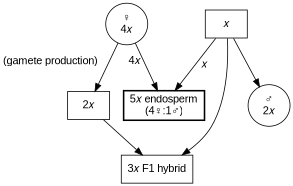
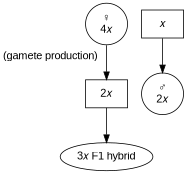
edge "𝑥" -> "3𝑥 F1 hybrid": removed
node "5𝑥 endosperm (4♀:1♂)": removed
node "3𝑥 F1 hybrid": shape box -> ellipse
